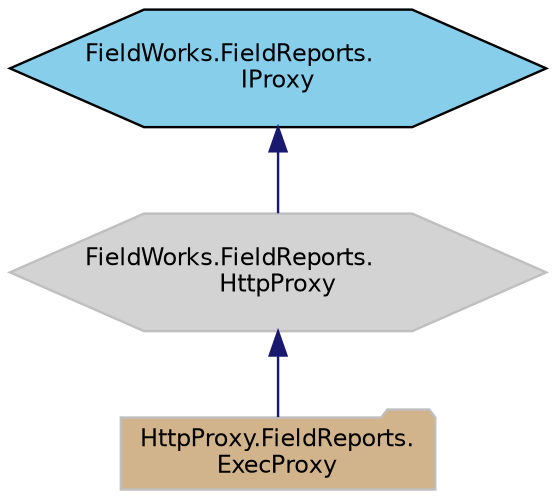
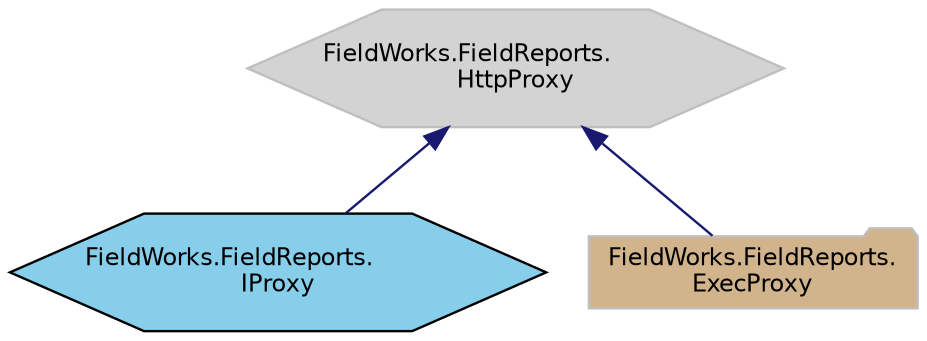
edge "FieldWorks.FieldReports. HttpProxy" -> "FieldWorks.FieldReports. IProxy": reversed
node "HttpProxy.FieldReports. ExecProxy": label "HttpProxy.FieldReports. ExecProxy" -> "FieldWorks.FieldReports. ExecProxy"
